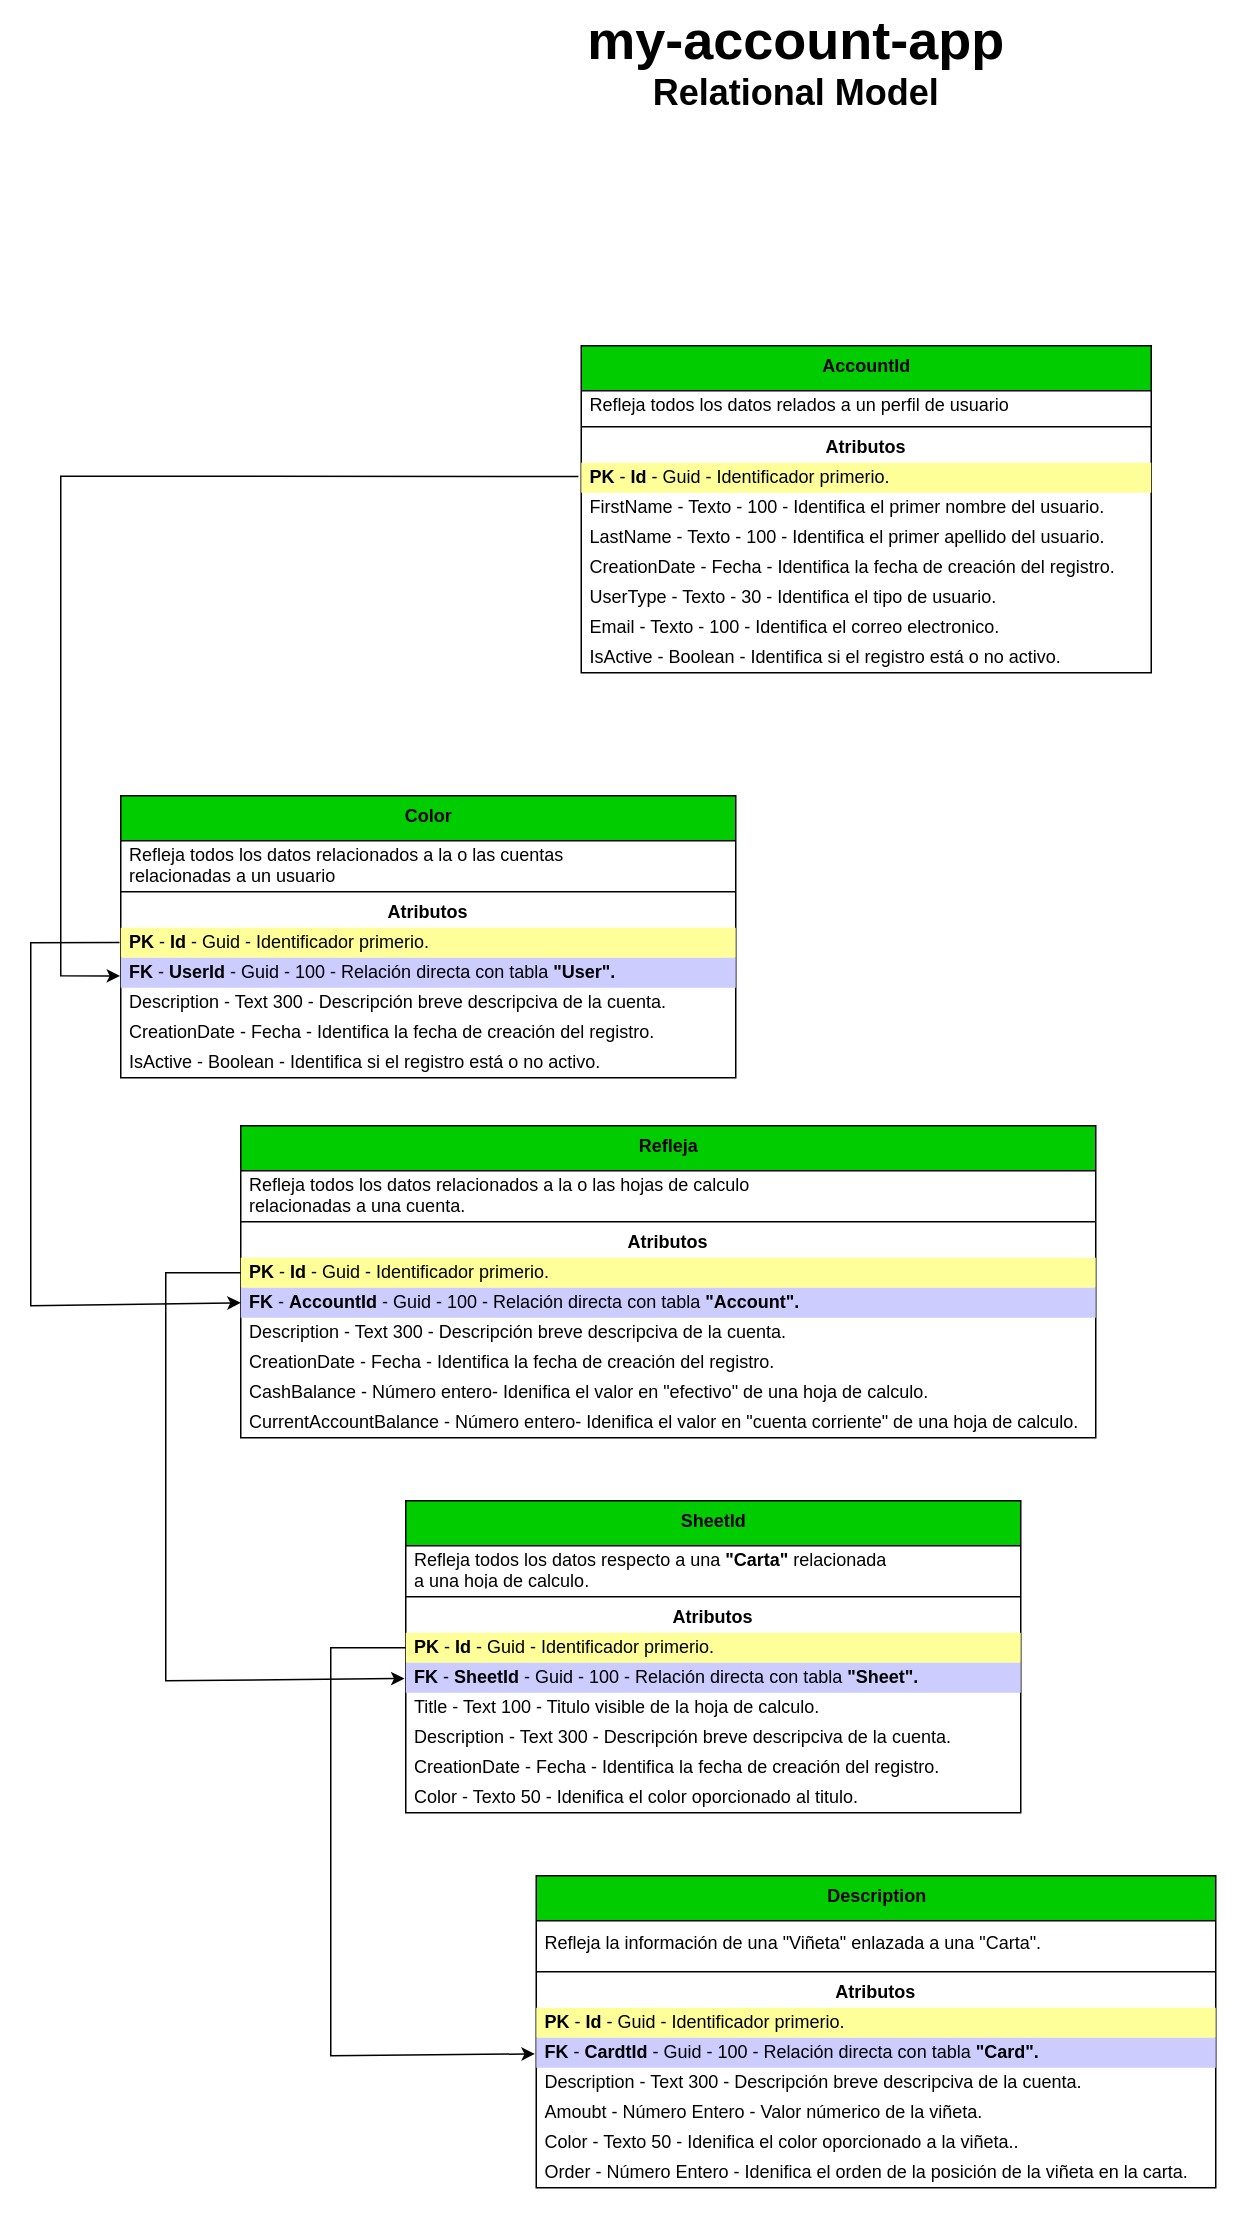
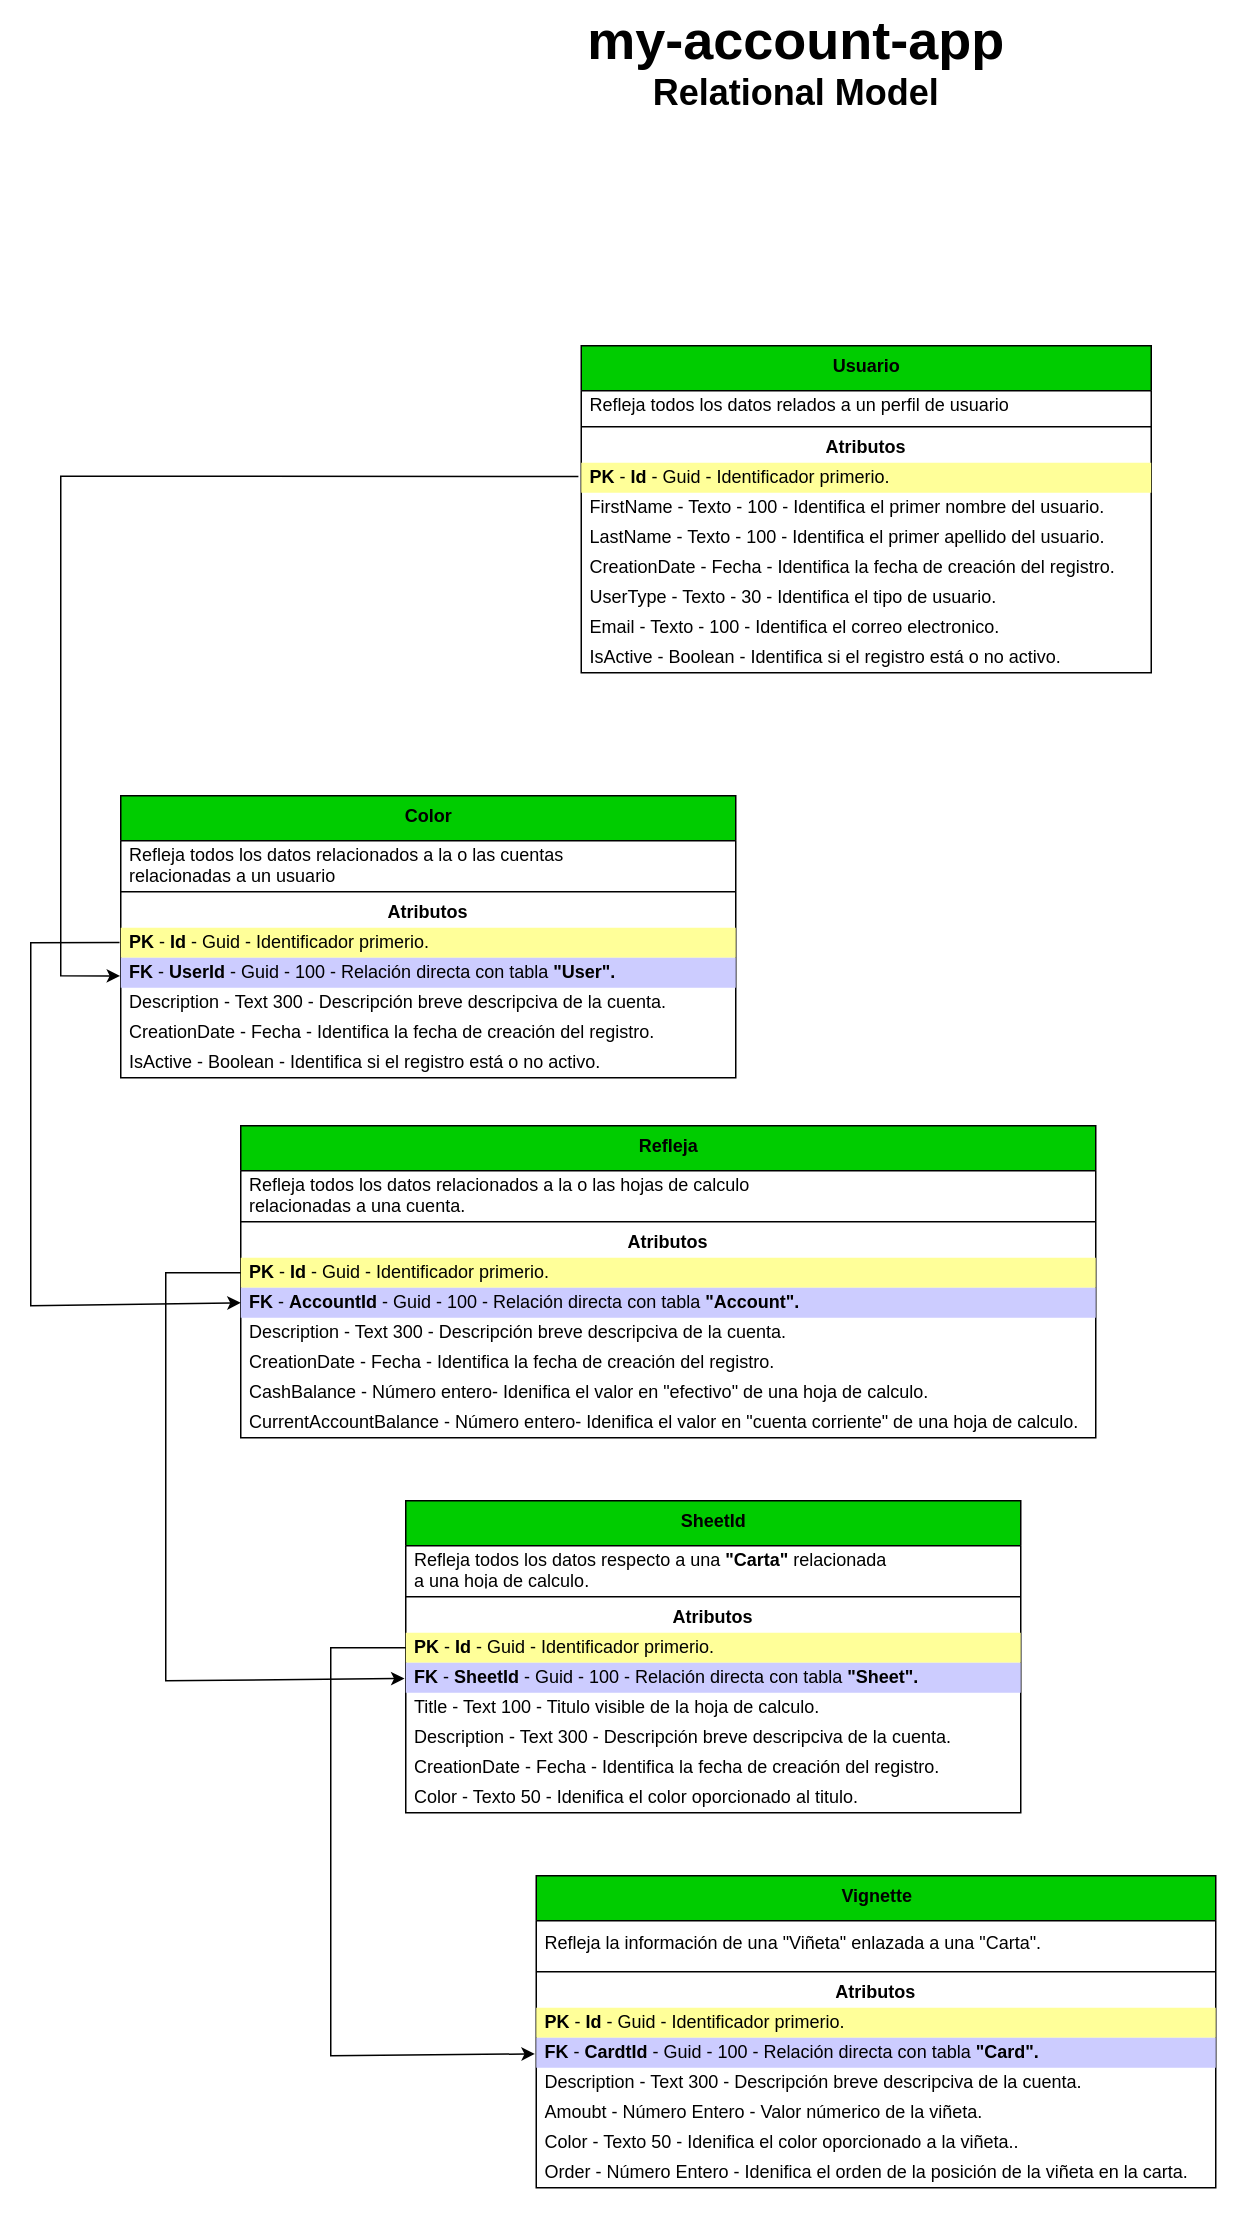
node "AccountId": label "AccountId" -> "Usuario"
node "Description": label "Description" -> "Vignette"
